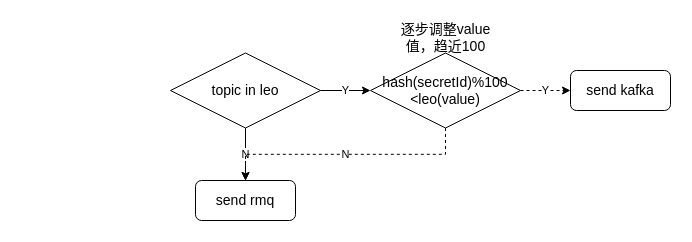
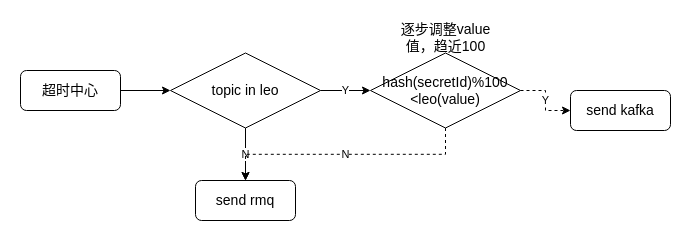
node "超时中心": added
edge "超时中心" -> "topic in leo": added
node "send kafka": moved (621, 91) -> (621, 111)
